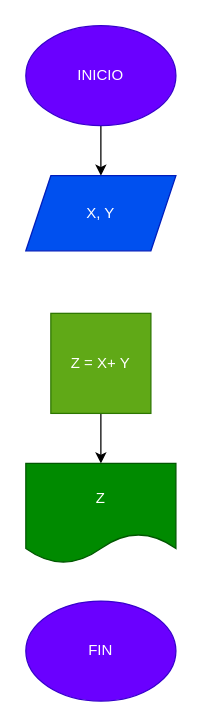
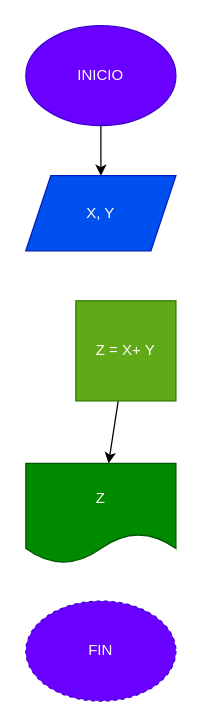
node "Z = X+ Y": moved (101, 363) -> (126, 351)
node "FIN": style solid -> dashed
